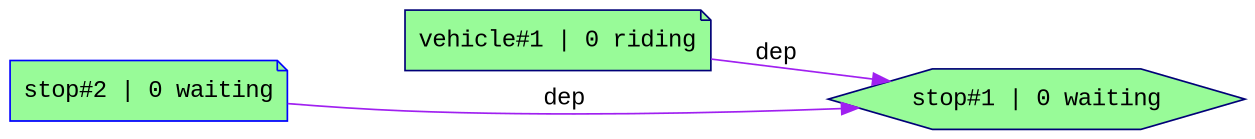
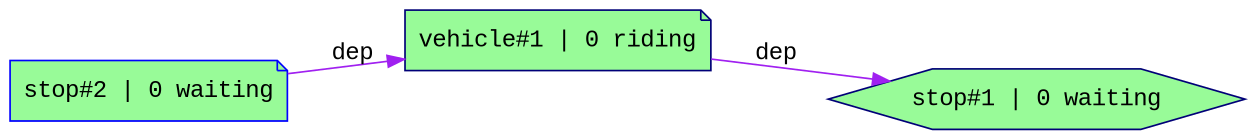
edge "stop#2 | 0 waiting" -> "stop#1 | 0 waiting": now "stop#2 | 0 waiting" -> "vehicle#1 | 0 riding"
